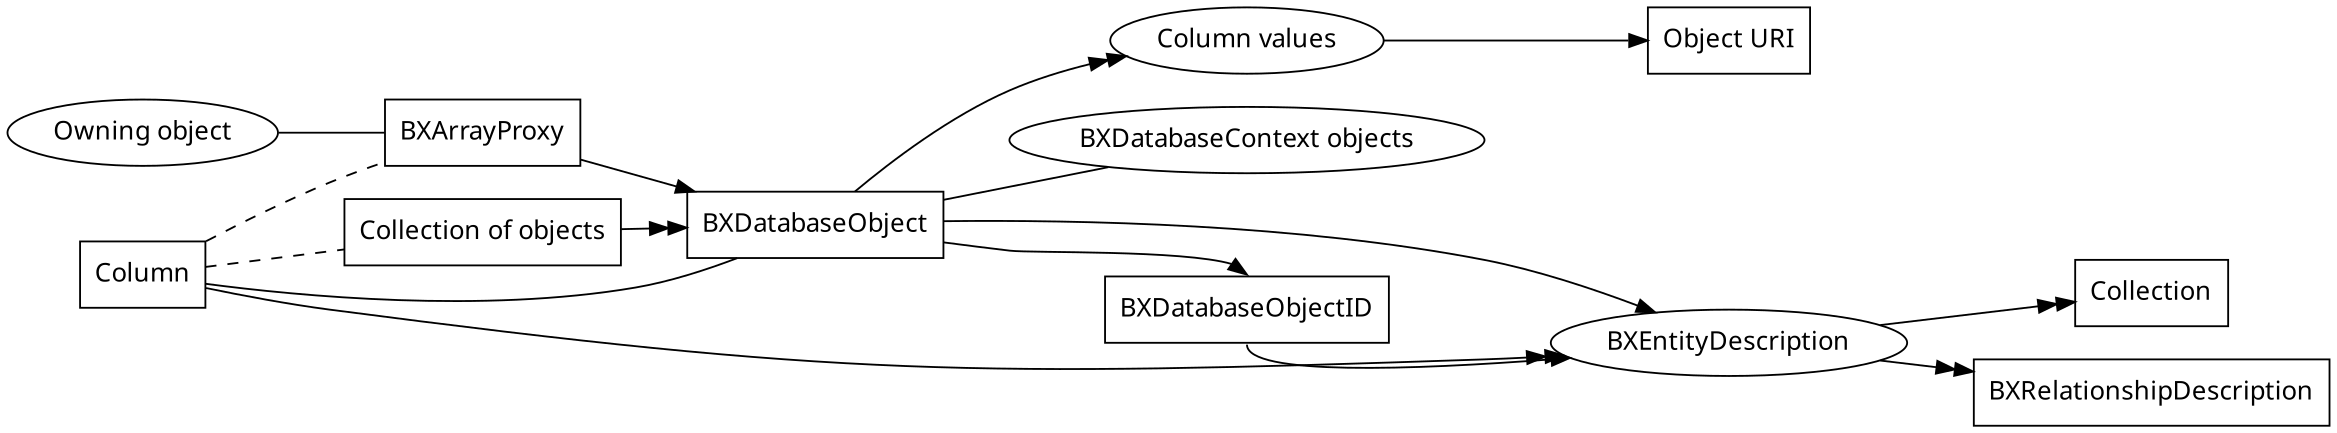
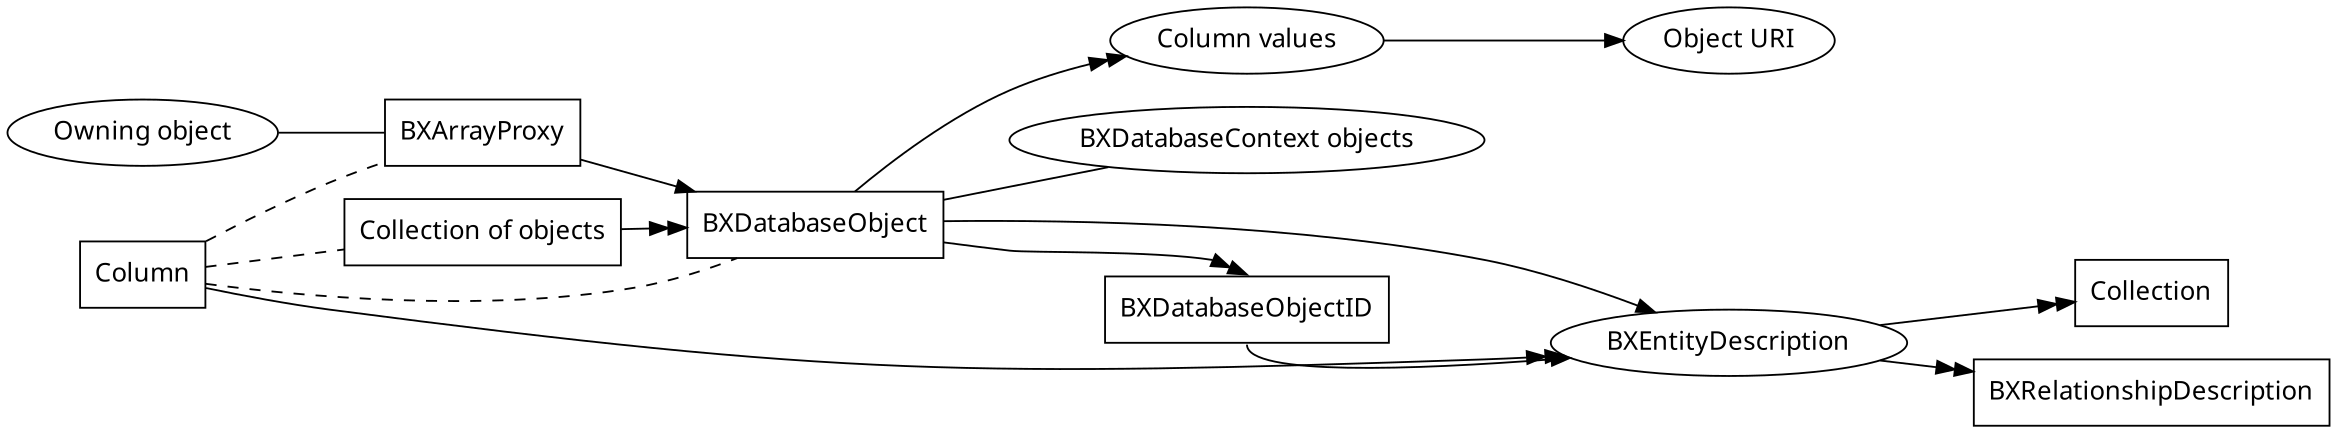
node "Object URI": shape box -> ellipse
edge "BXDatabaseObject" -> "BXDatabaseObjectID": arrowhead normal -> normalnormal
edge "BXDatabaseObject" -- "Column": style solid -> dashed
